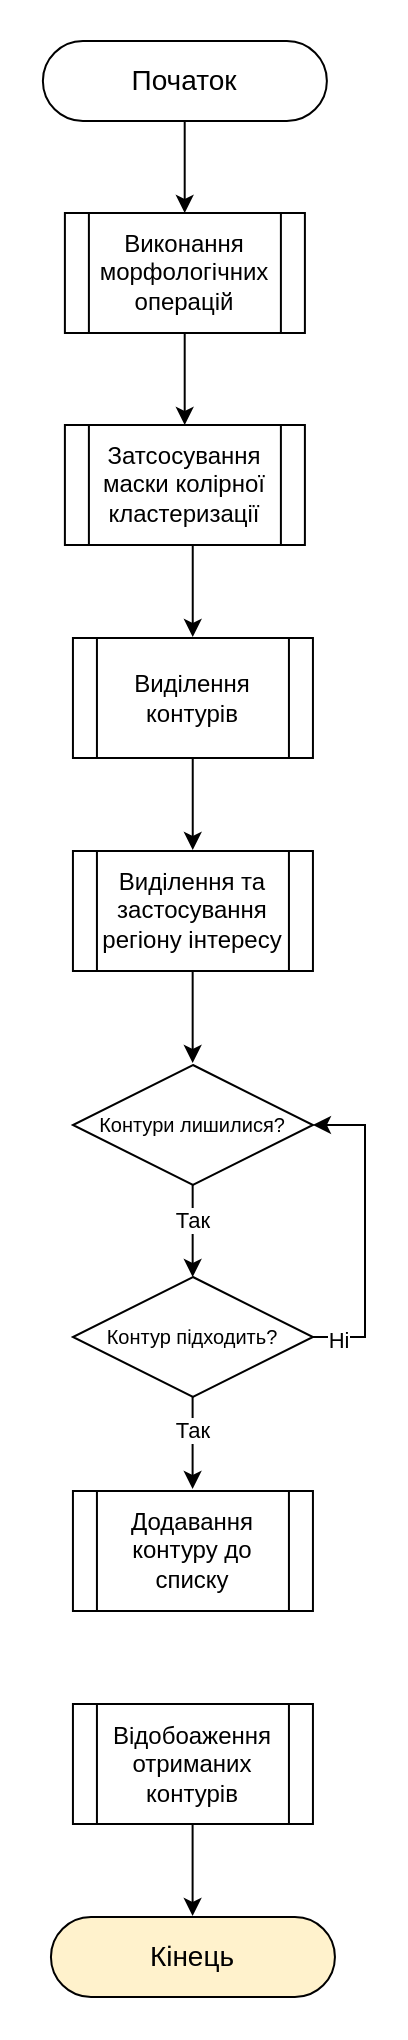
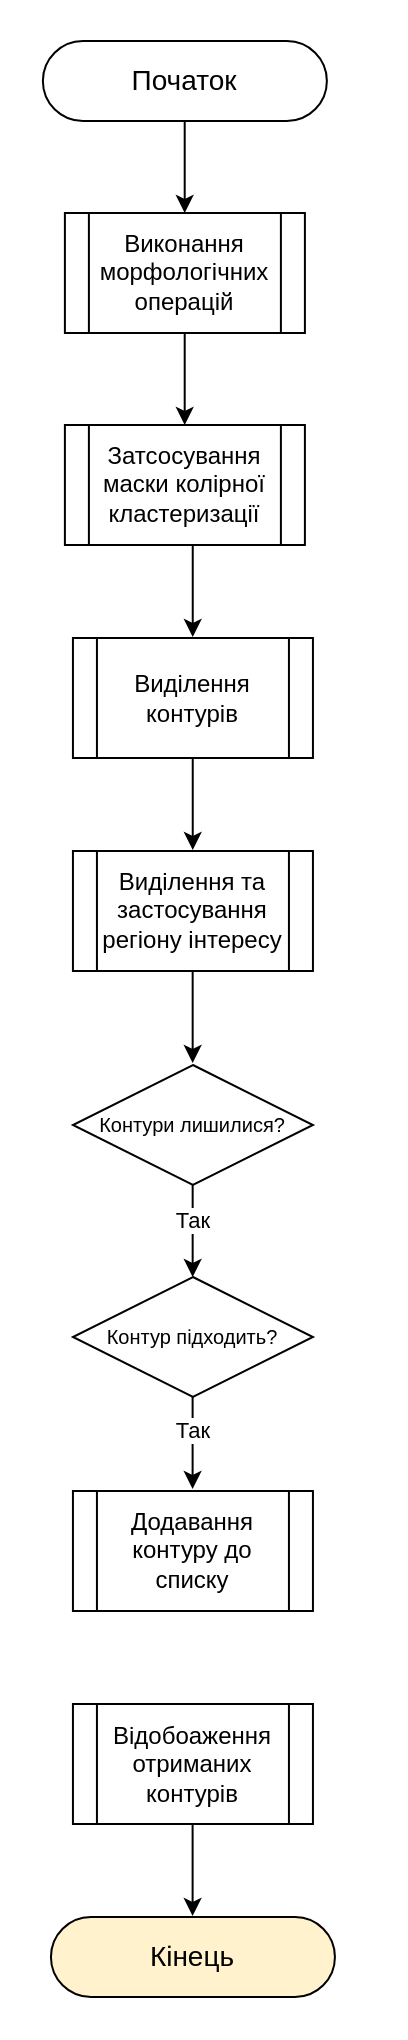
edge "Контур підходить?" -> "Контури лишилися?": removed, label "Ні"
